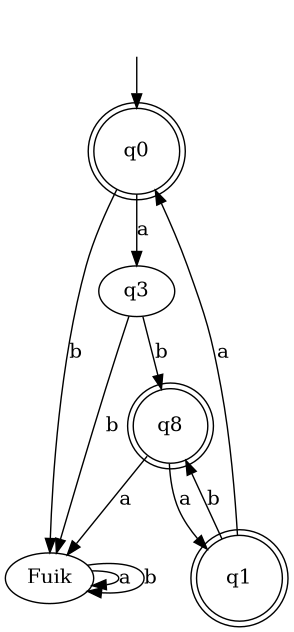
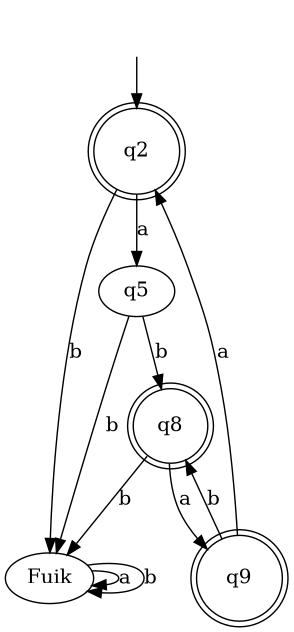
node "q0": label "q0" -> "q2"
node "q3": label "q3" -> "q5"
edge "q8" -> "Fuik": label "a" -> "b"
node "q1": label "q1" -> "q9"
